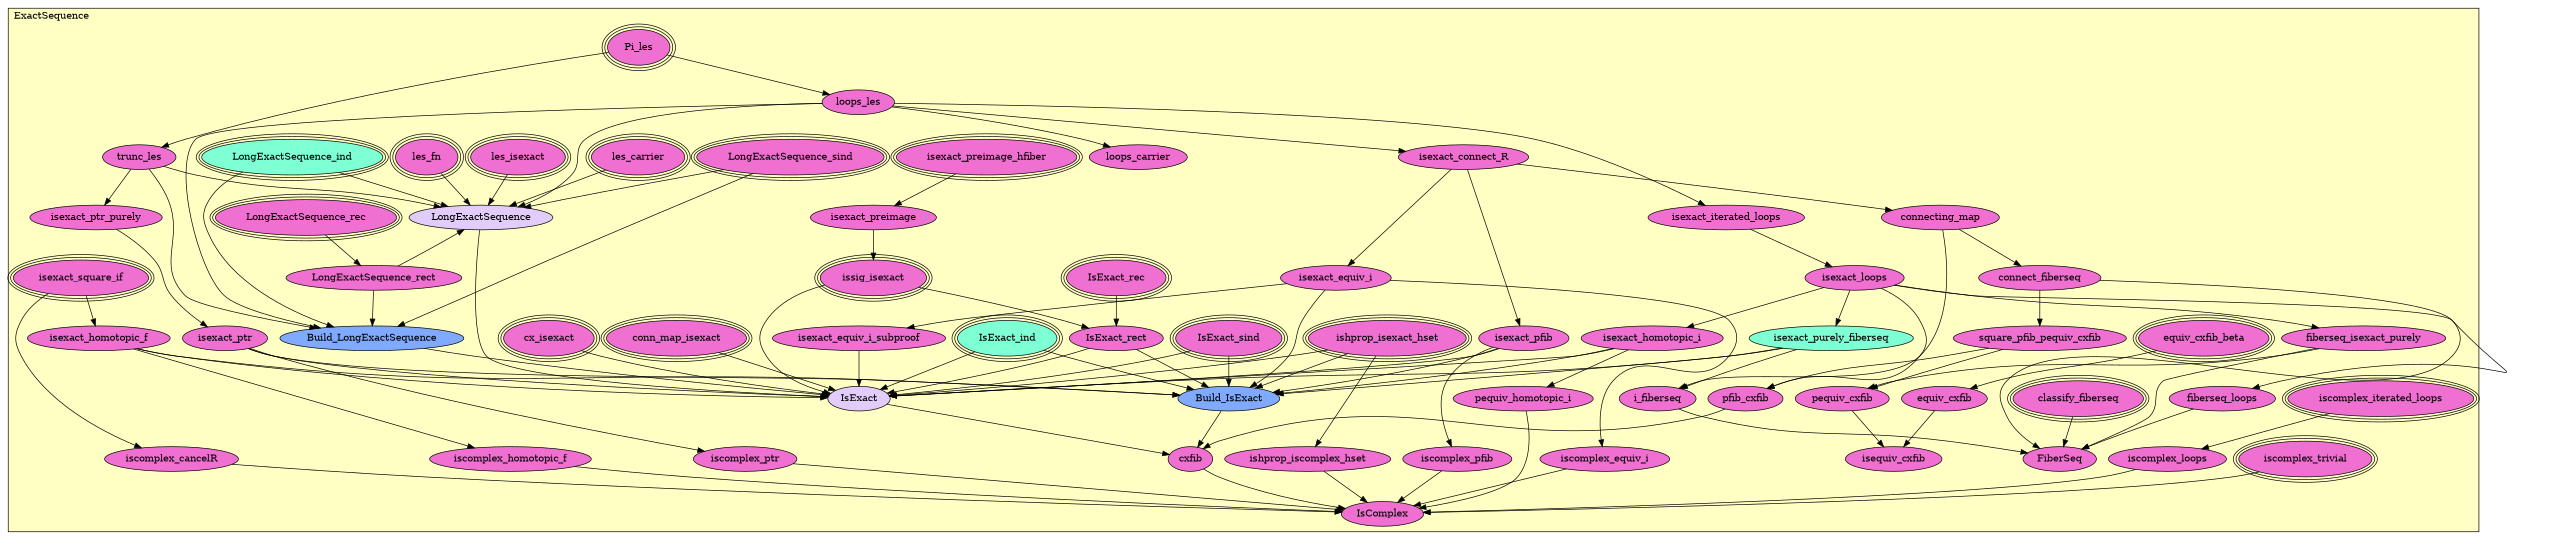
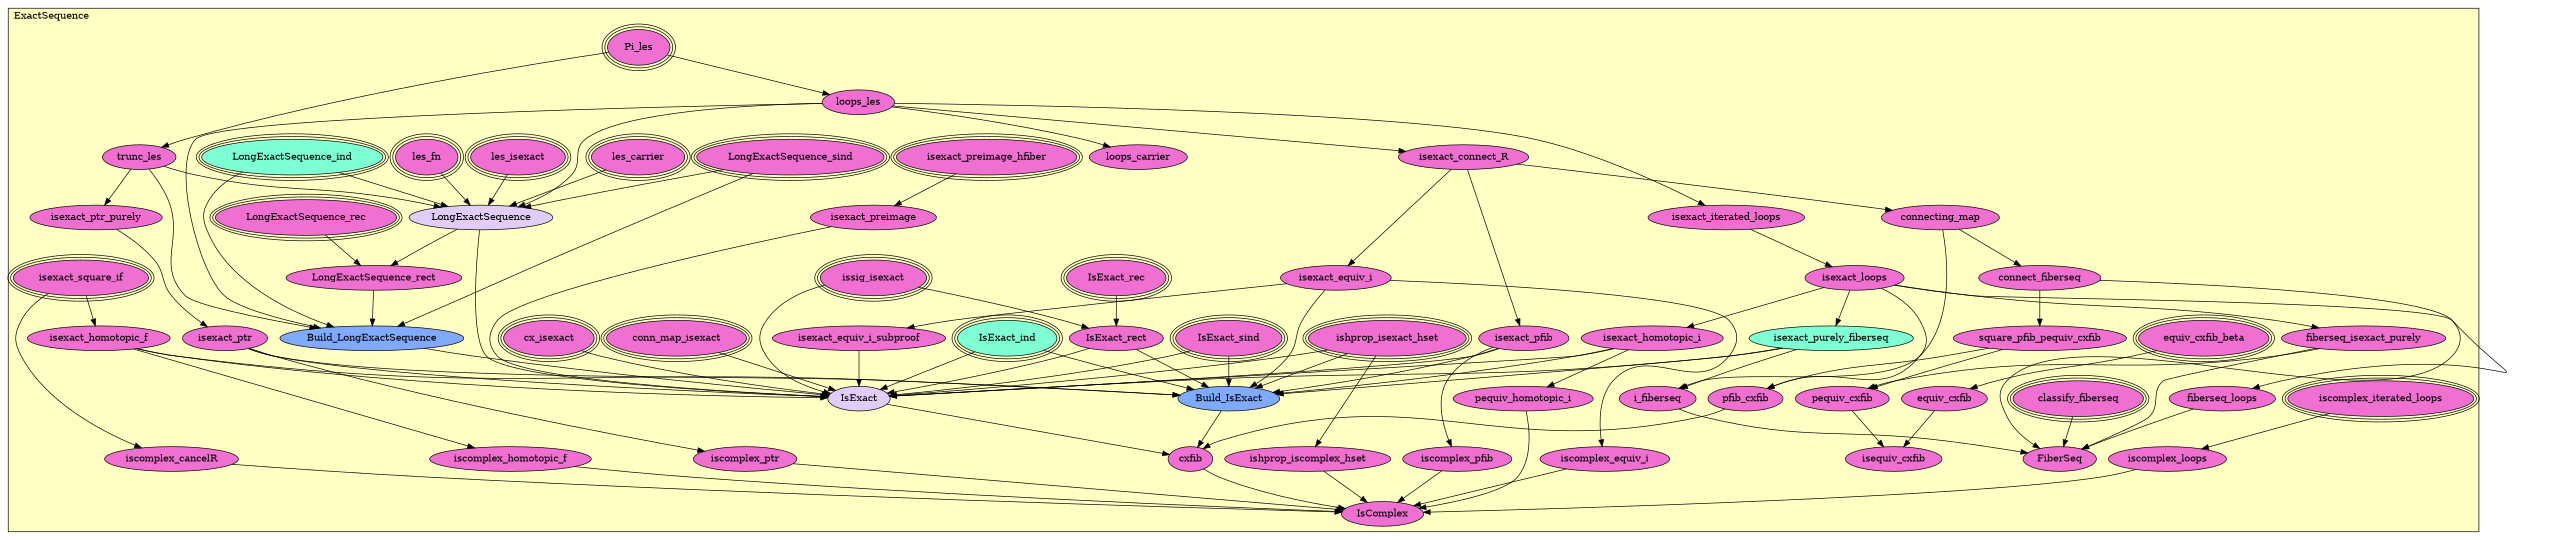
edge "isexact_preimage" -> "issig_isexact": now "isexact_preimage" -> "IsExact"
edge "LongExactSequence_rect" -> "LongExactSequence": reversed
node "iscomplex_trivial": removed
